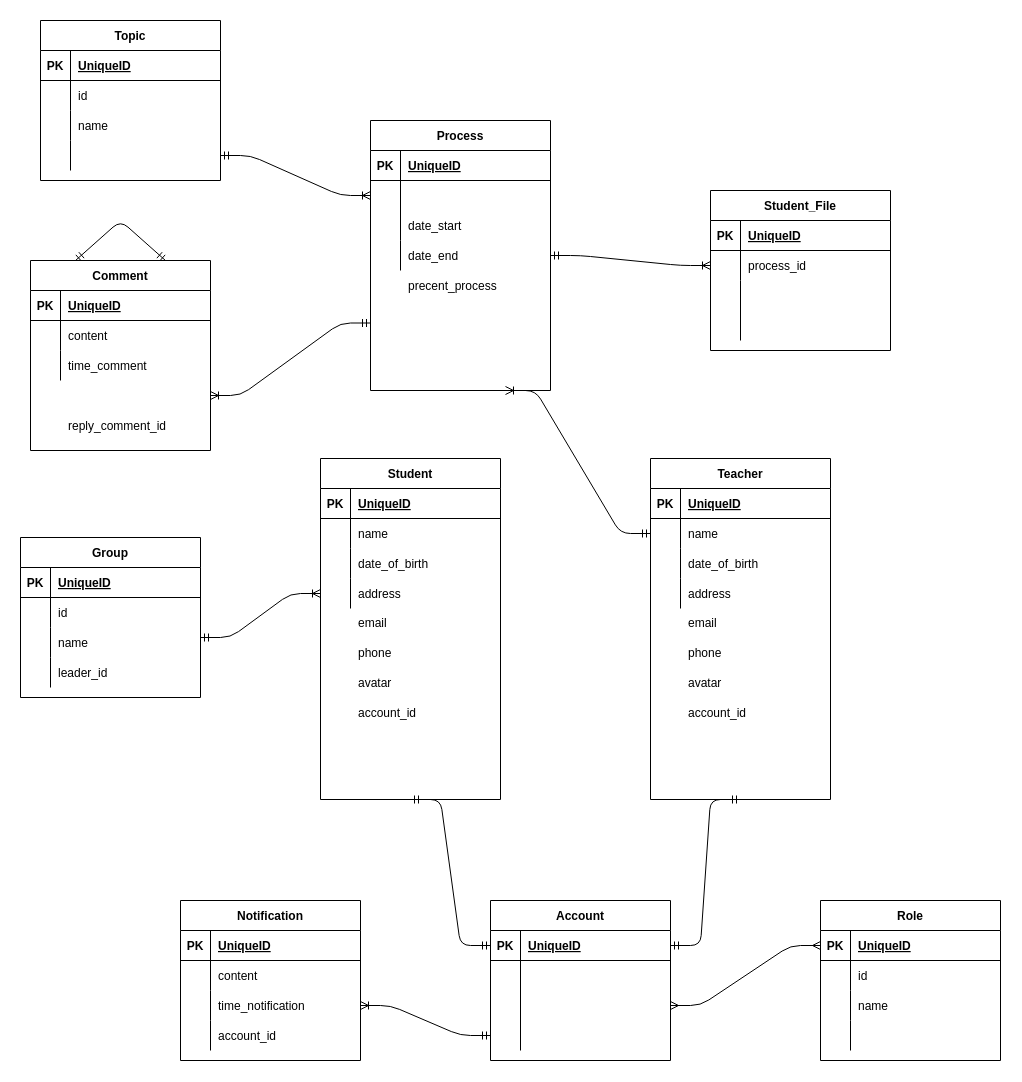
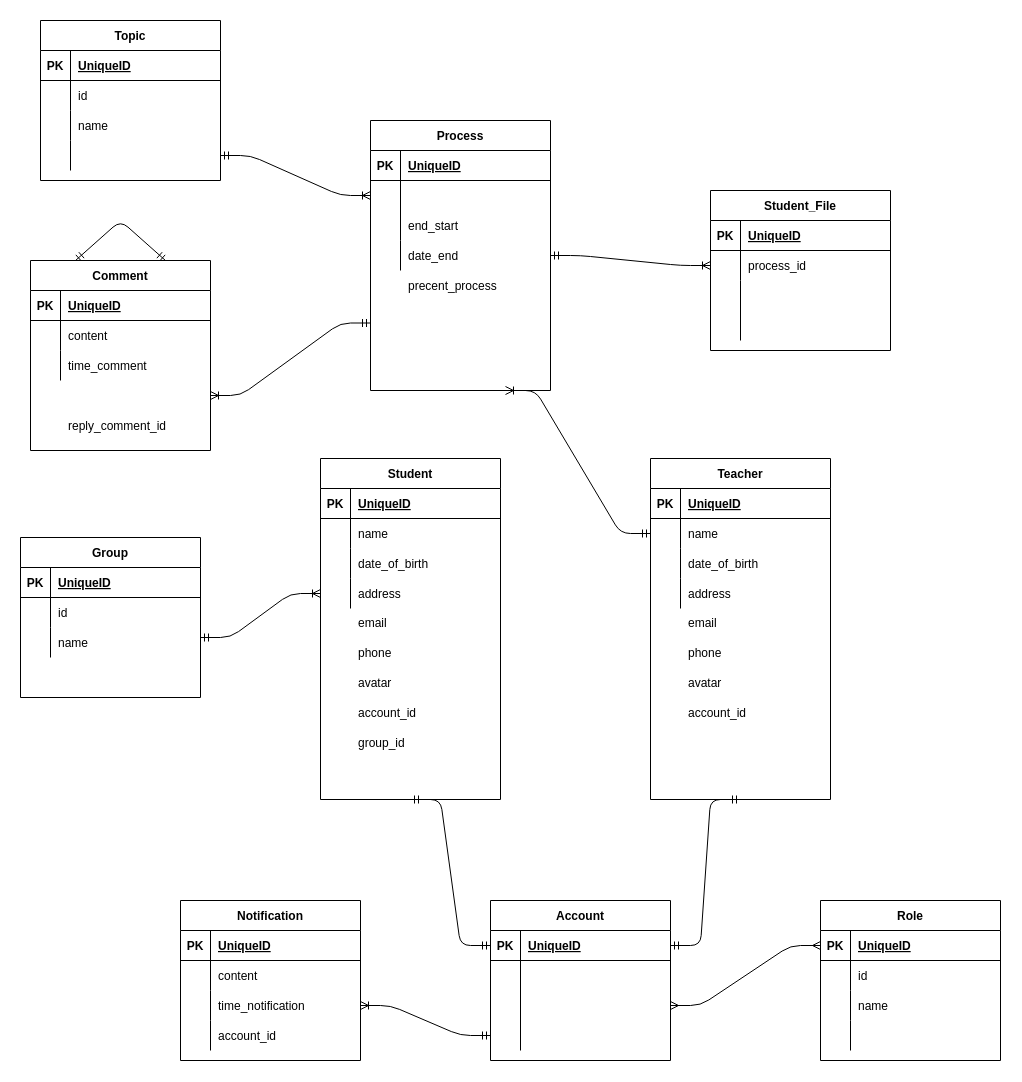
node "date_start": label "date_start" -> "end_start"
node "leader_id": removed
node "group_id": added
